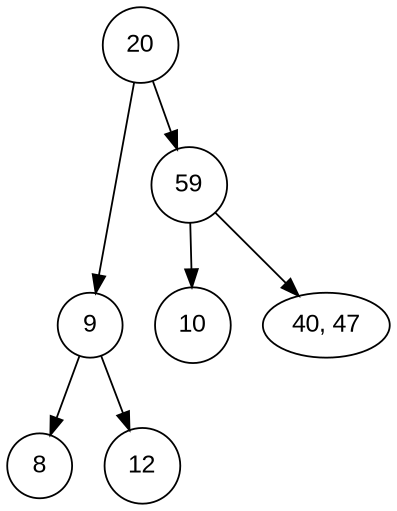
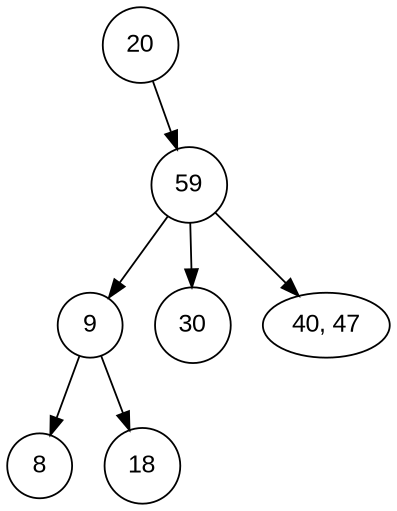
edge "20" -> "9": now "59" -> "9"
node "10": label "10" -> "30"
node "12": label "12" -> "18"
